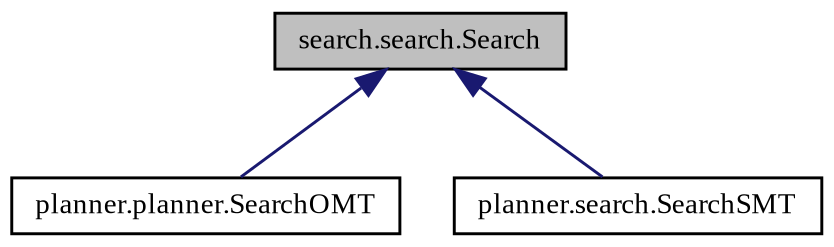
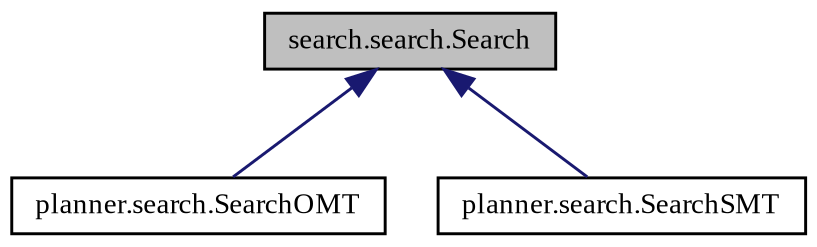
node "planner.planner.SearchOMT": label "planner.planner.SearchOMT" -> "planner.search.SearchOMT"
